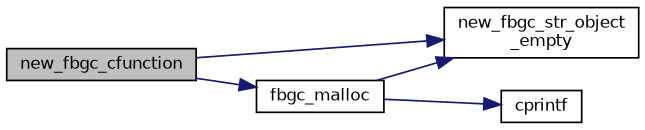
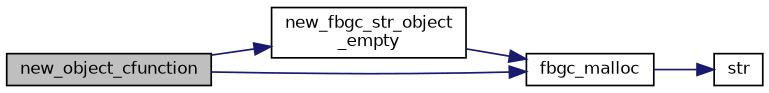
node "new_fbgc_cfunction": label "new_fbgc_cfunction" -> "new_object_cfunction"
edge "fbgc_malloc" -> "new_fbgc_str_object _empty": reversed
node "cprintf": label "cprintf" -> "str"
